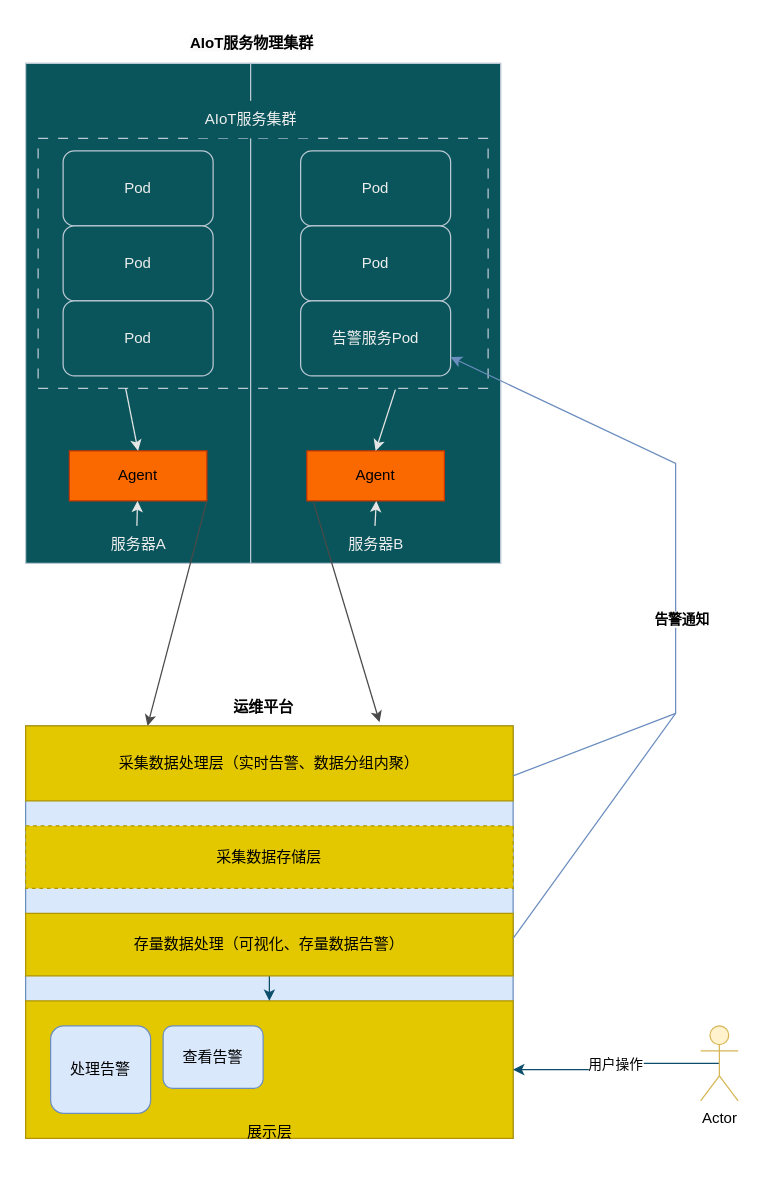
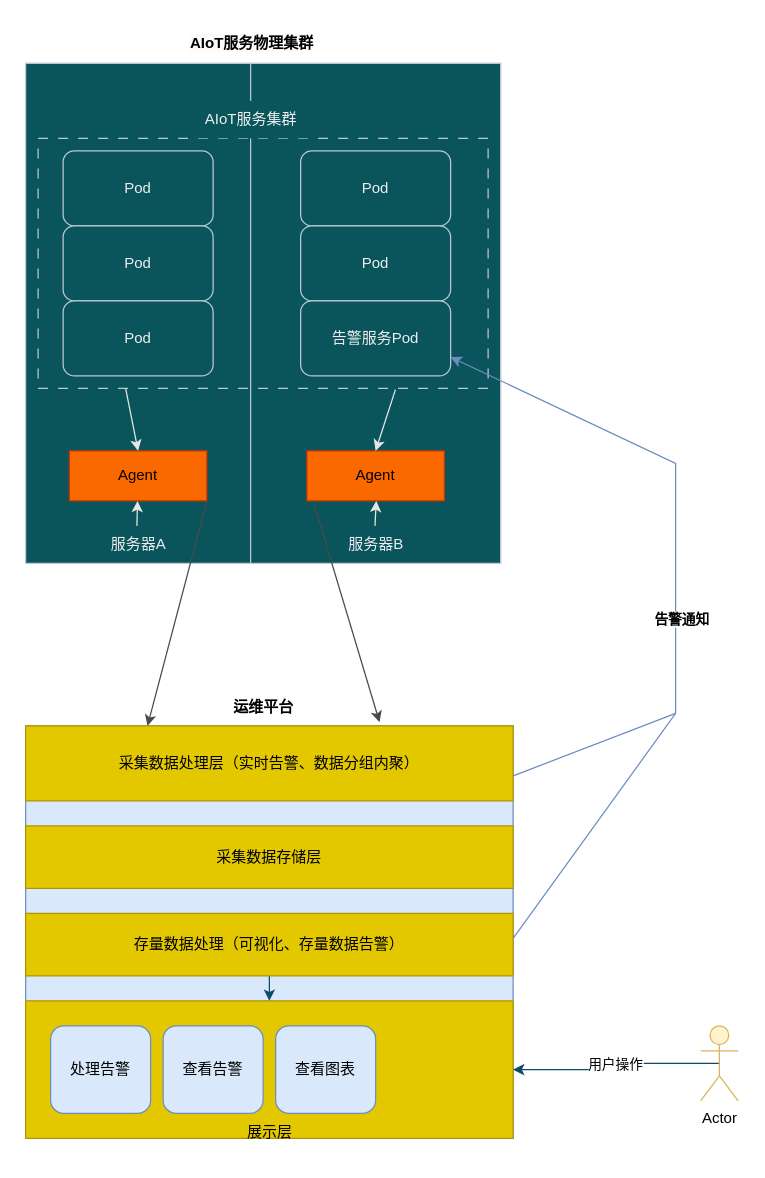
node "采集数据存储层": style dashed -> solid
node "查看告警": size 100x63 -> 100x88
node "查看图表": added
